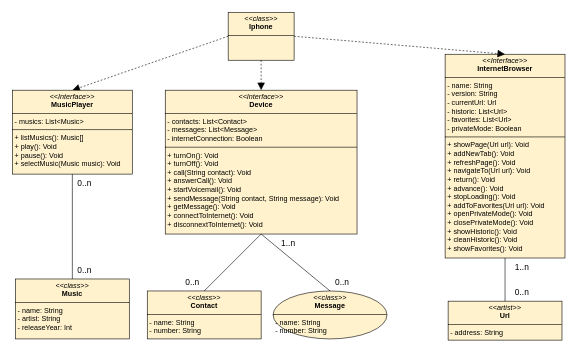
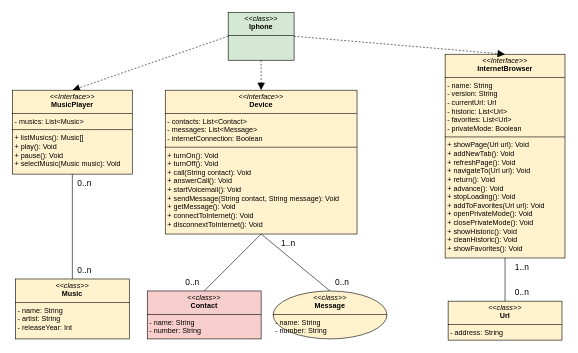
node "<<class>> Iphone": fillcolor #fff2cc -> #d5e8d4
node "<<artist>> Url - address: String": label "<<artist>> Url - address: String" -> "<<class>> Url - address: String"
node "<<class>> Contact - name: String - number: String": fillcolor #fff2cc -> #f8cecc
